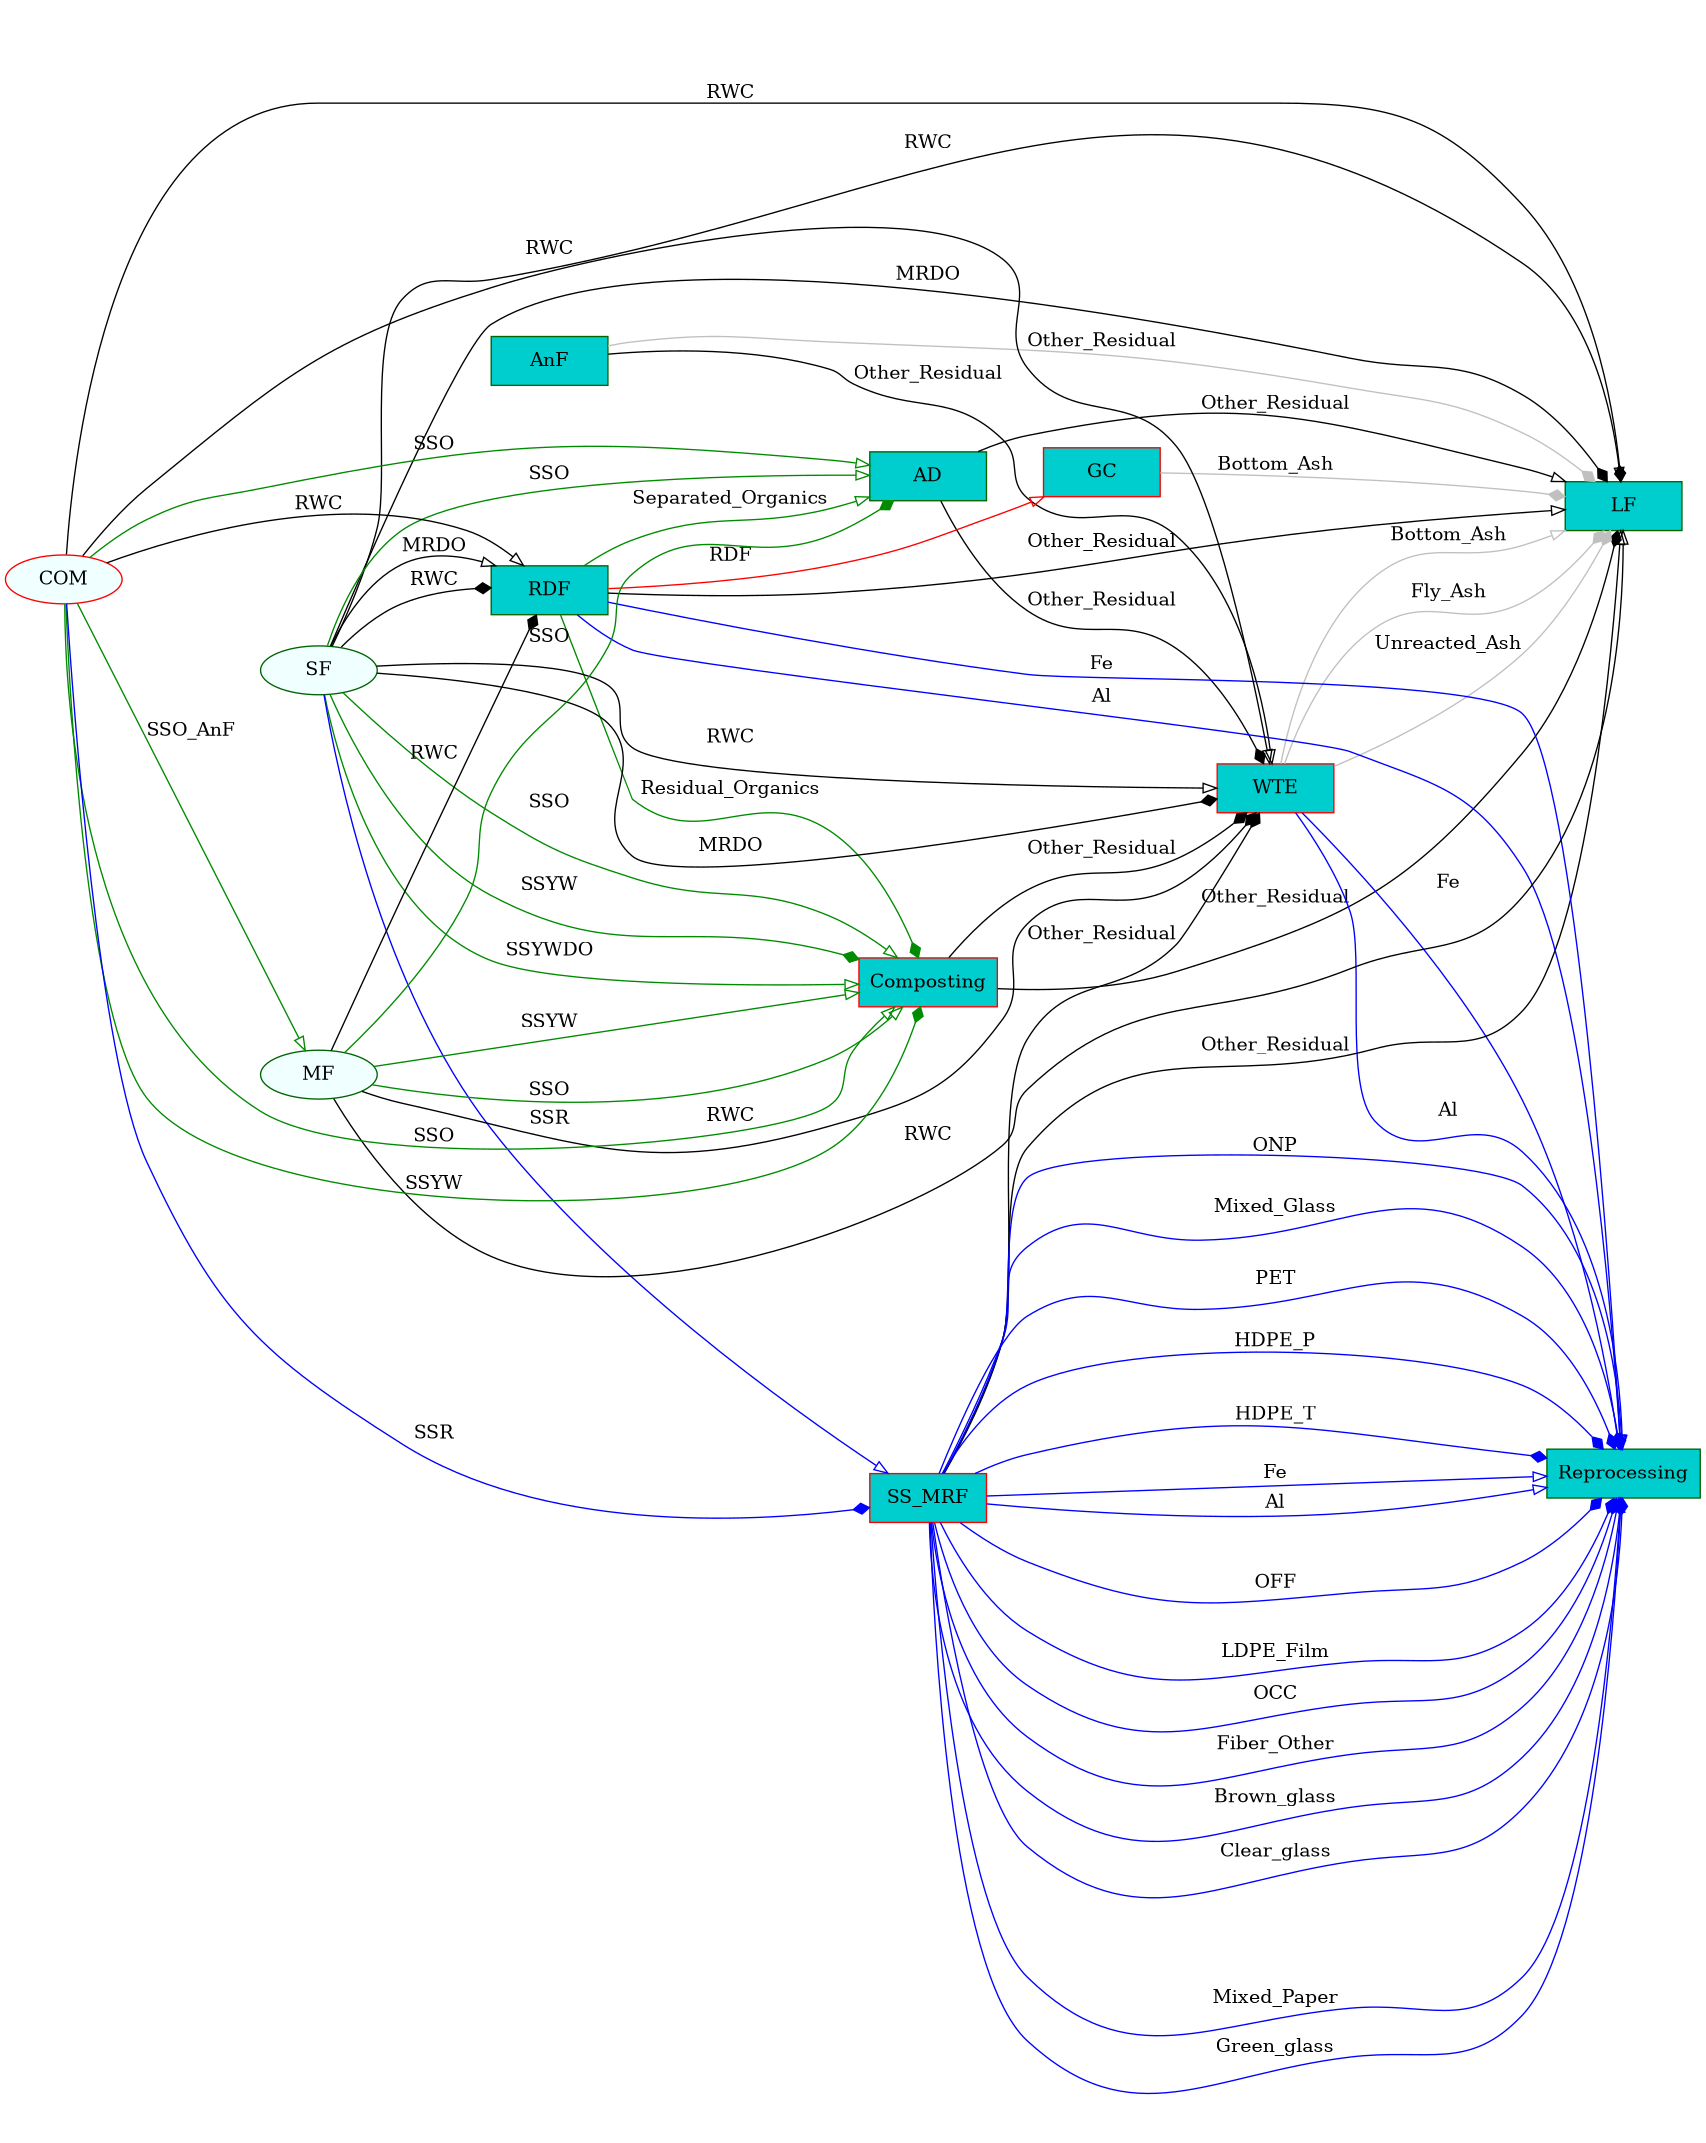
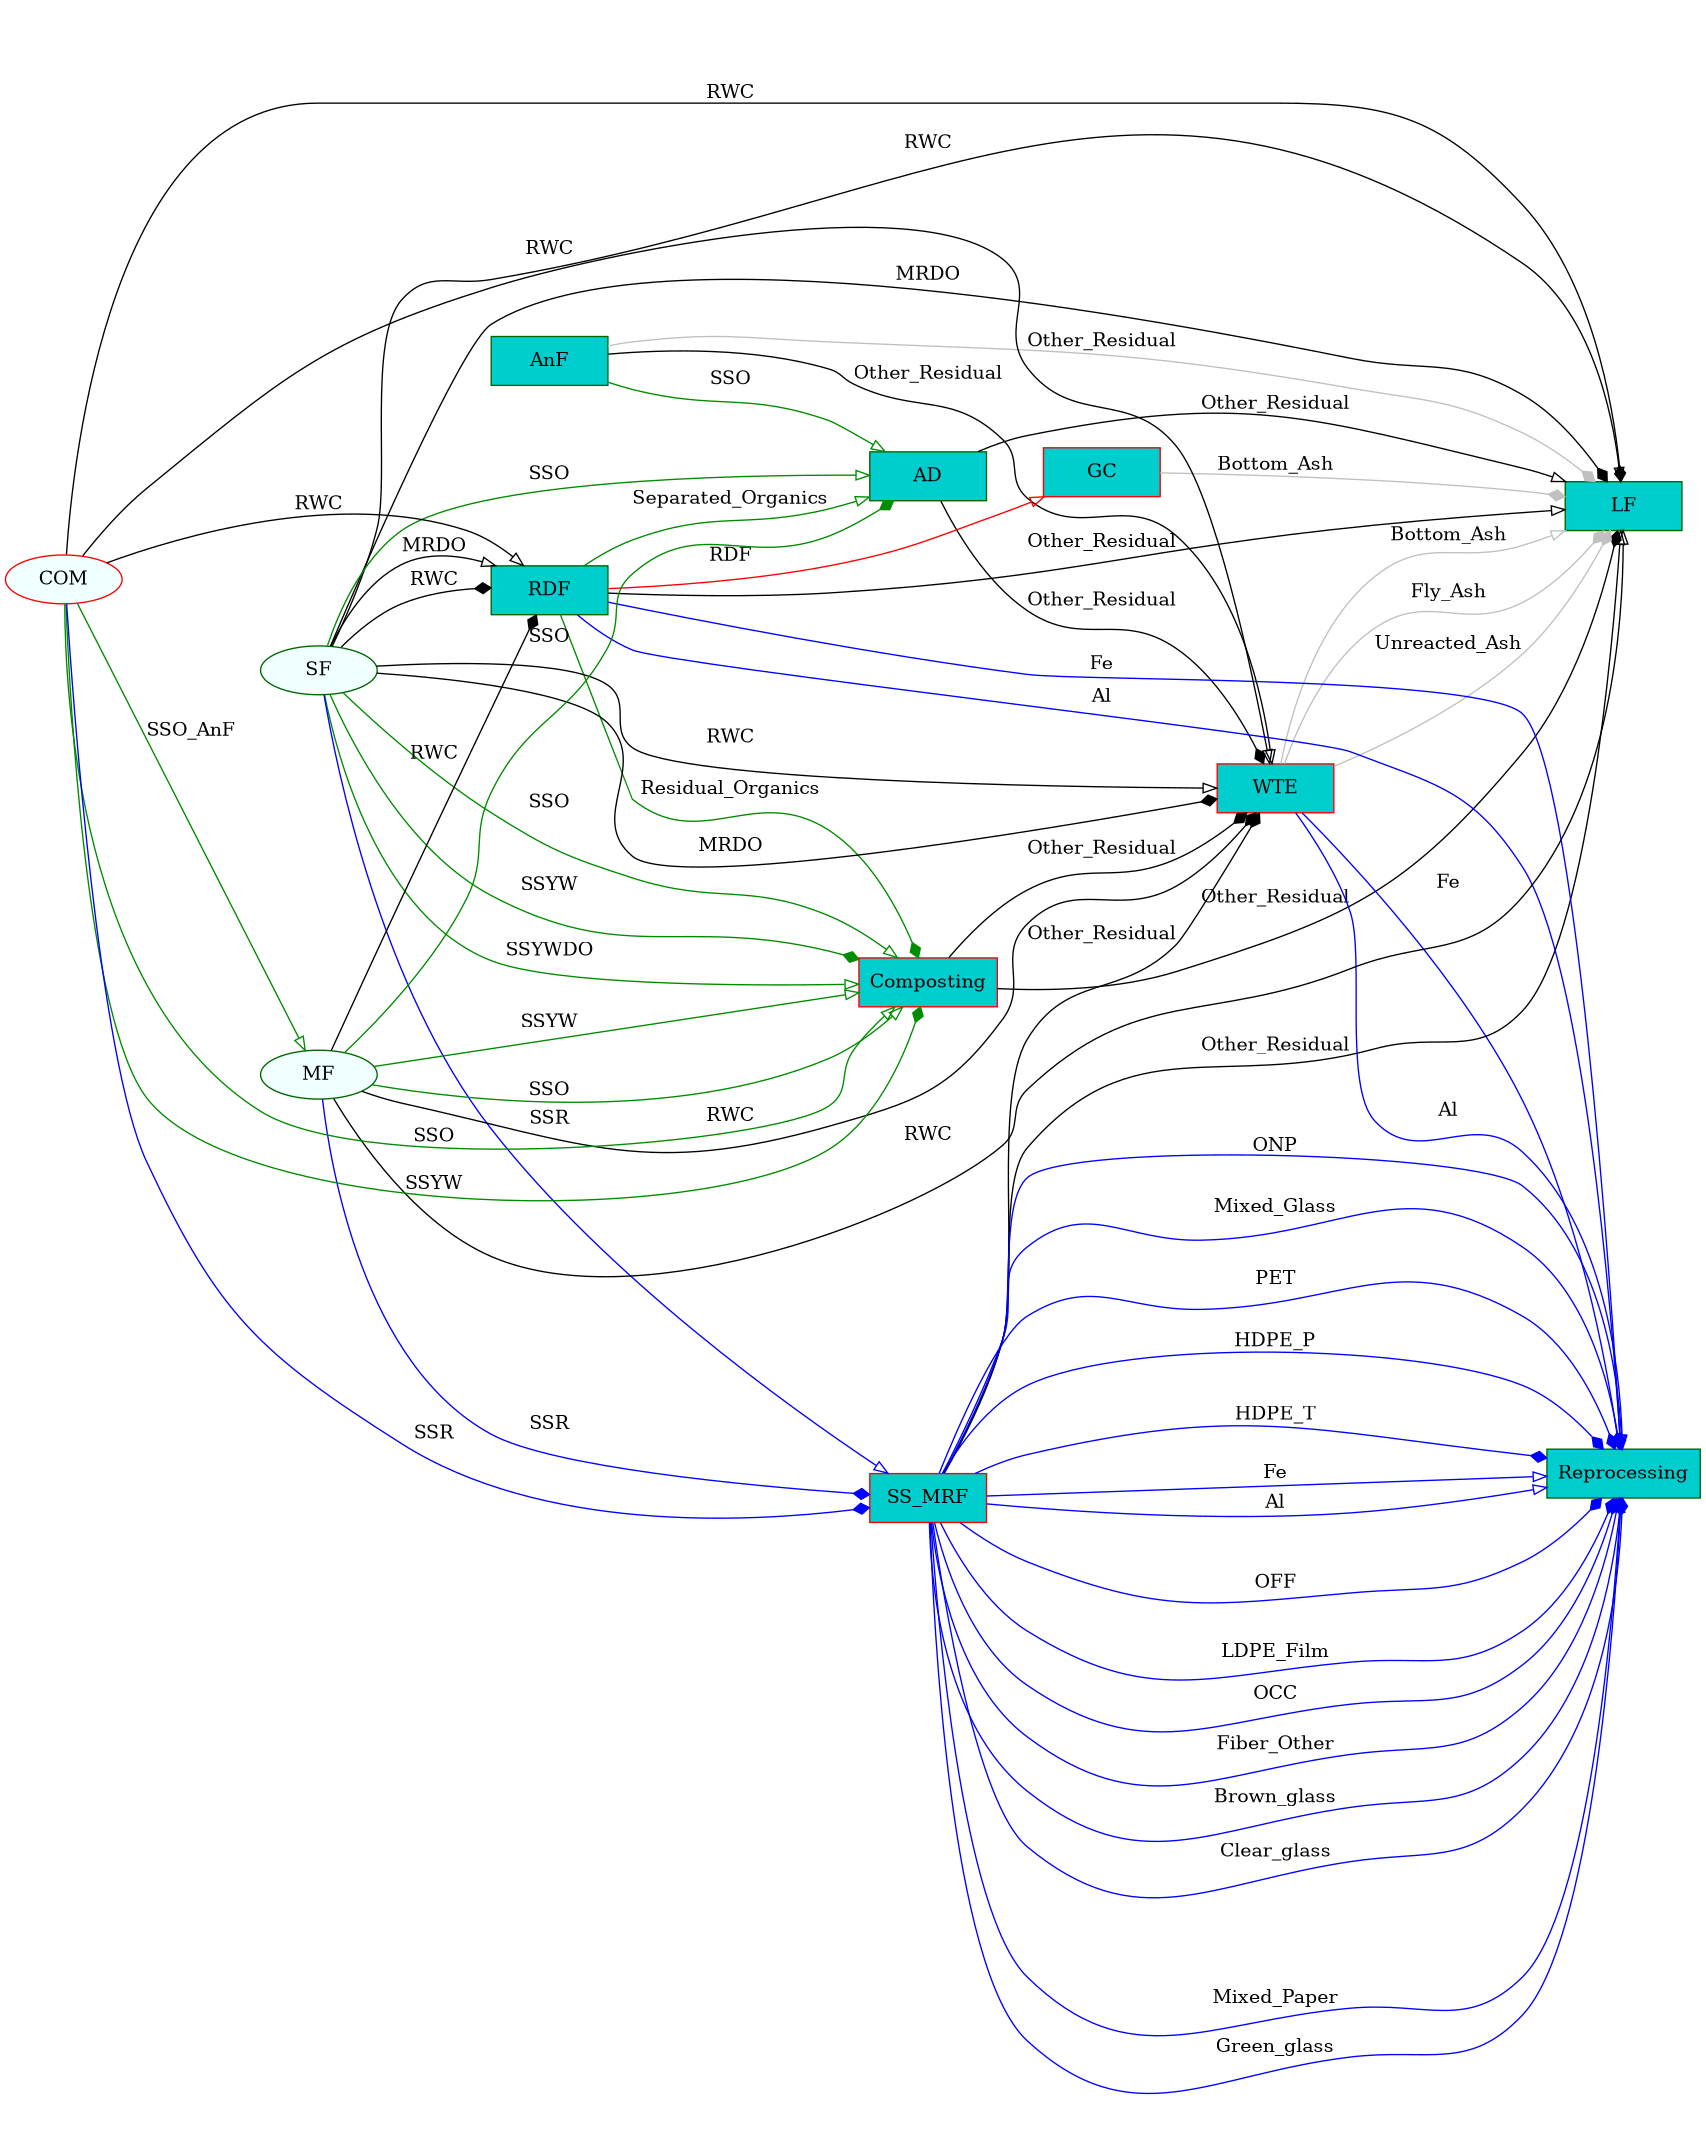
edge "COM" -> "AD": now "AnF" -> "AD"
edge "MF" -> "SS_MRF": added, label "SSR"
